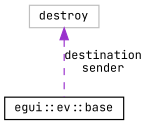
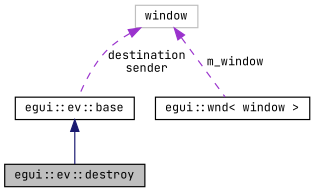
node "destroy": label "destroy" -> "window"
node "egui::wnd< window >": added
node "egui::ev::destroy": added
